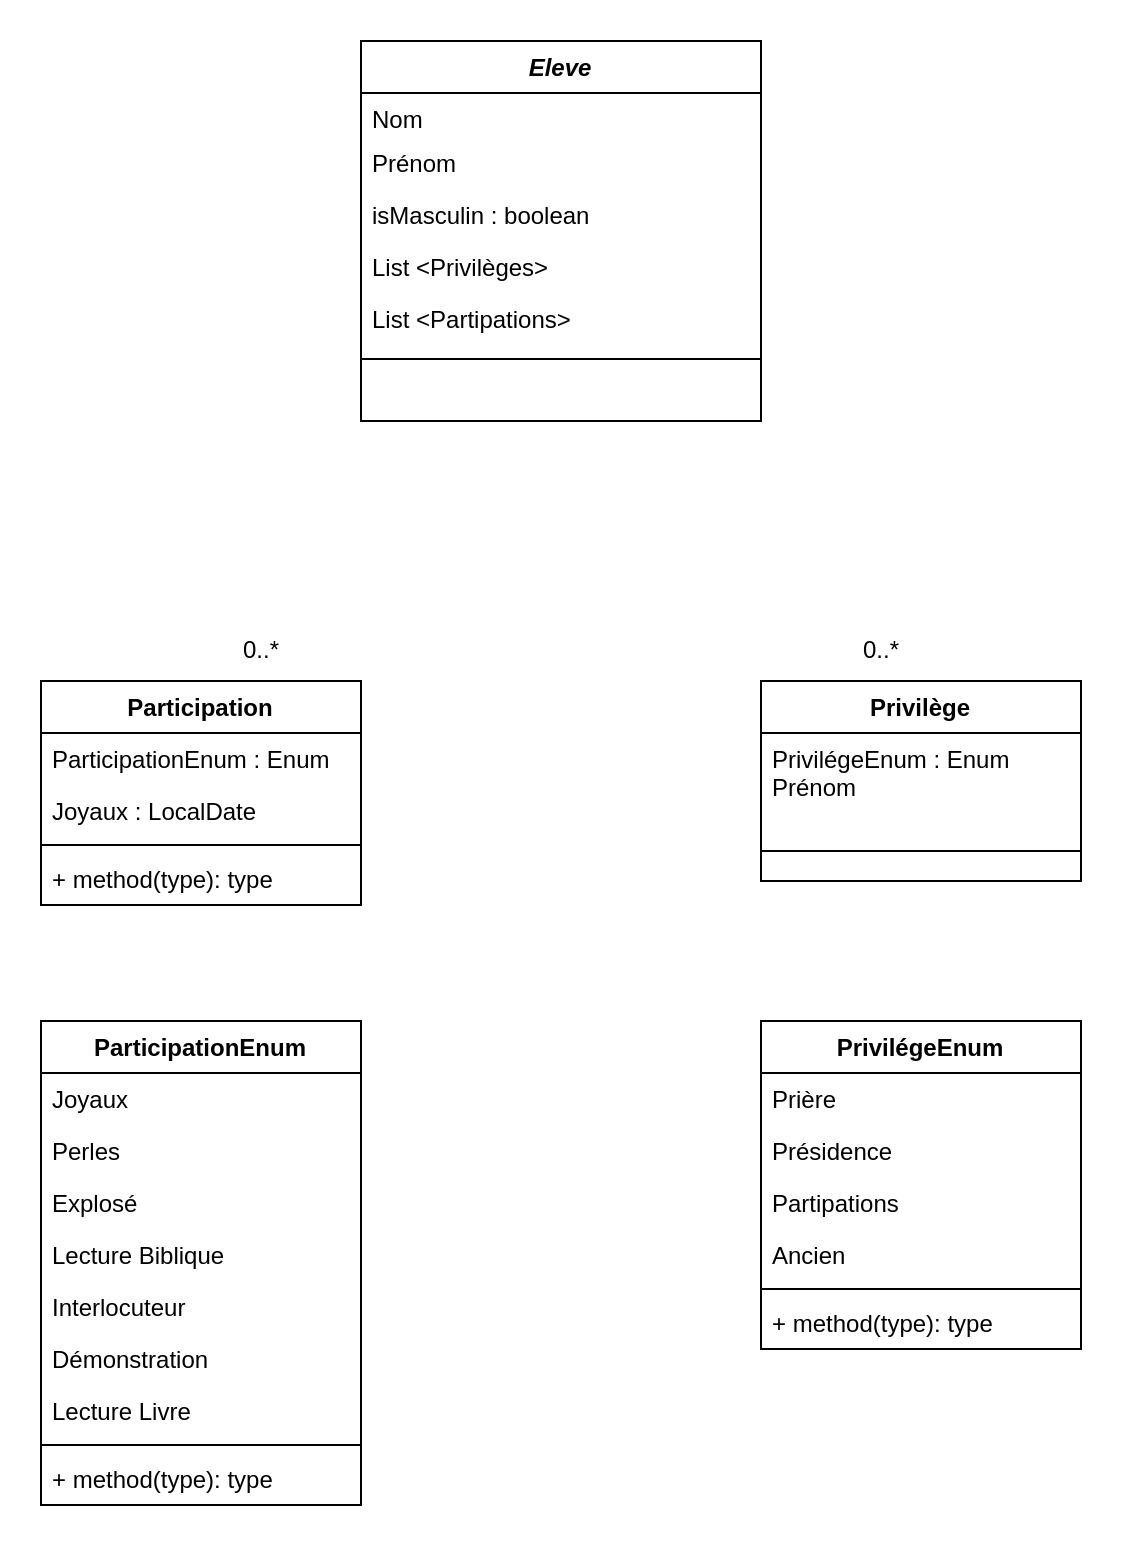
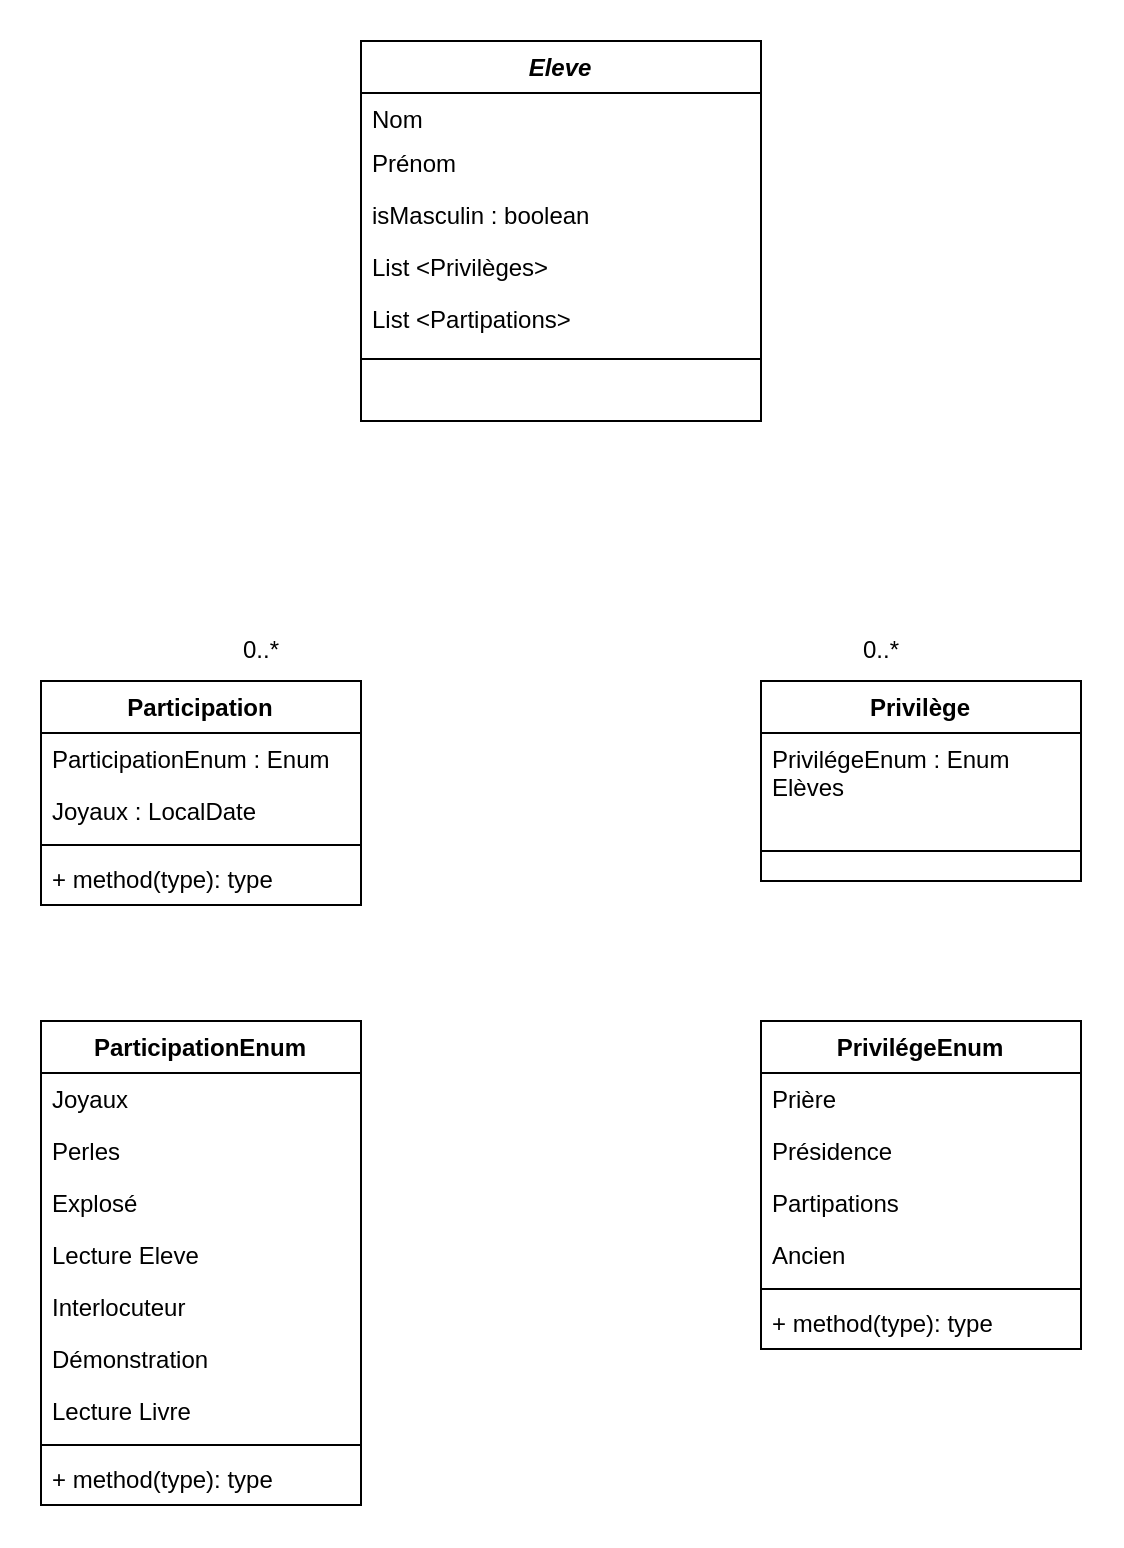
node "PrivilégeEnum : Enum Prénom": label "PrivilégeEnum : Enum Prénom" -> "PrivilégeEnum : Enum Elèves"
node "Lecture Biblique": label "Lecture Biblique" -> "Lecture Eleve"
